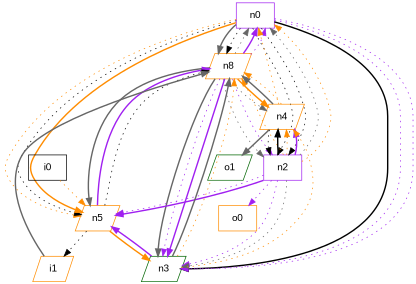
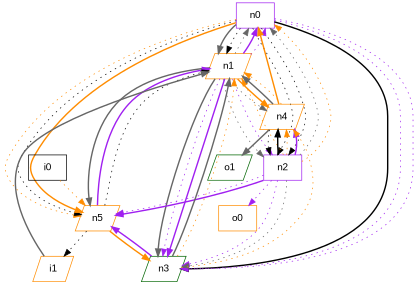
node "n8": label "n8" -> "n1"
edge "n4" -> "n0": style dotted -> bold
